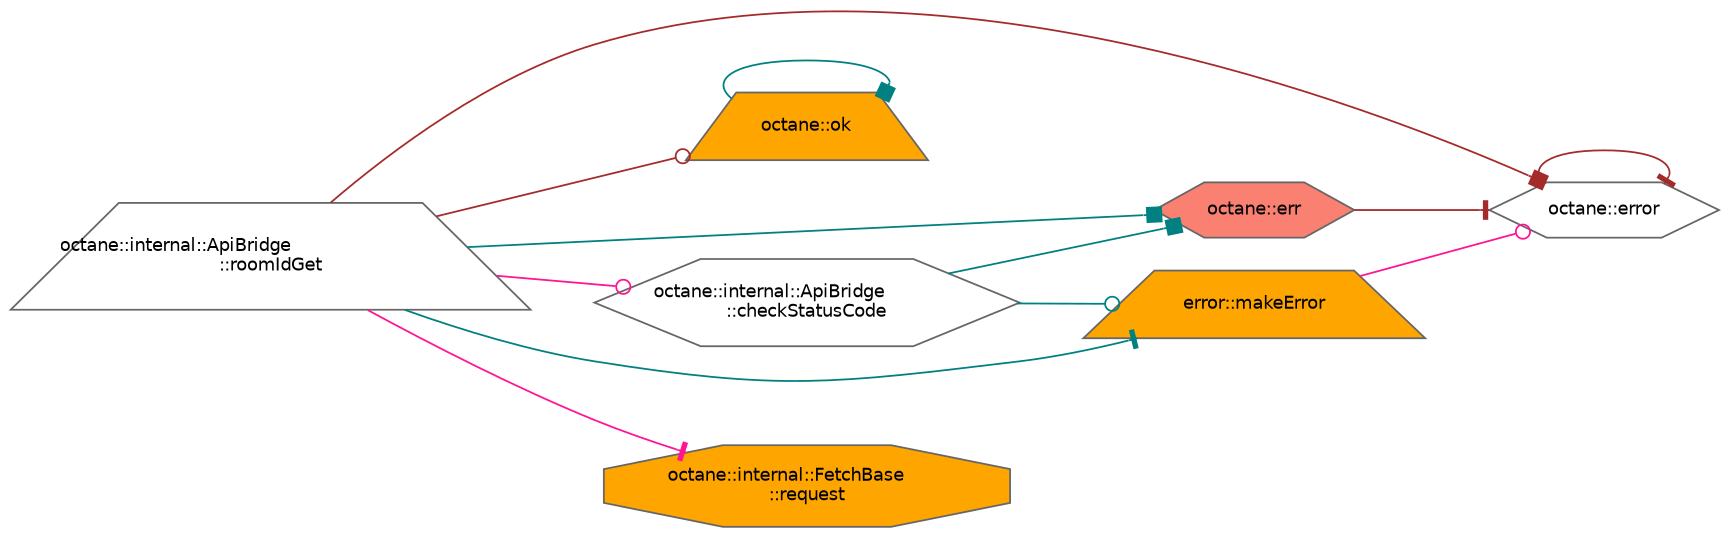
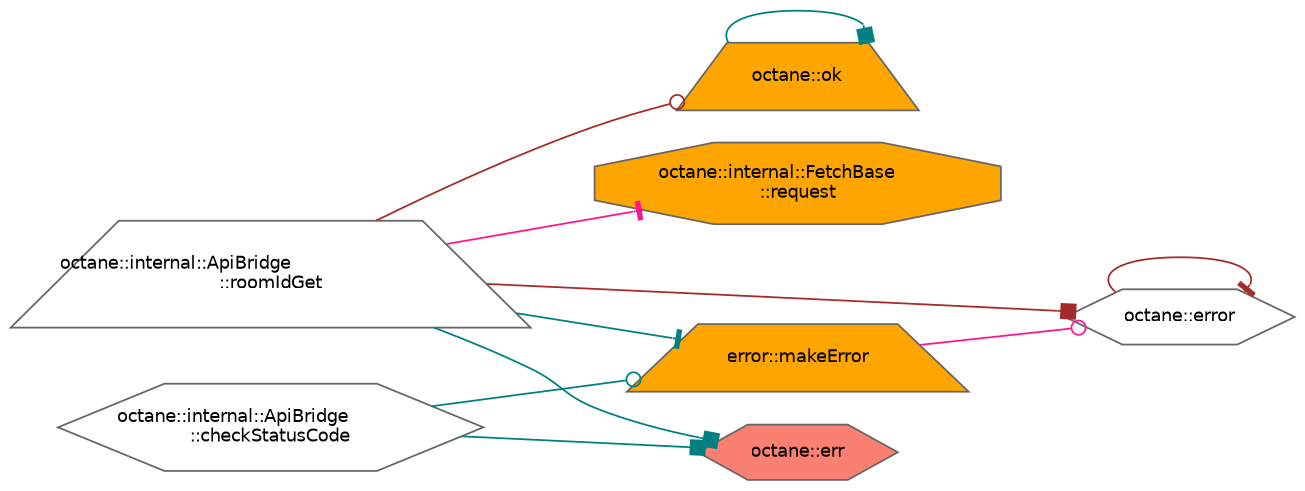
edge "octane::err" -> "octane::error": removed
edge "octane::internal::ApiBridge ::roomIdGet" -> "octane::internal::ApiBridge ::checkStatusCode": removed
